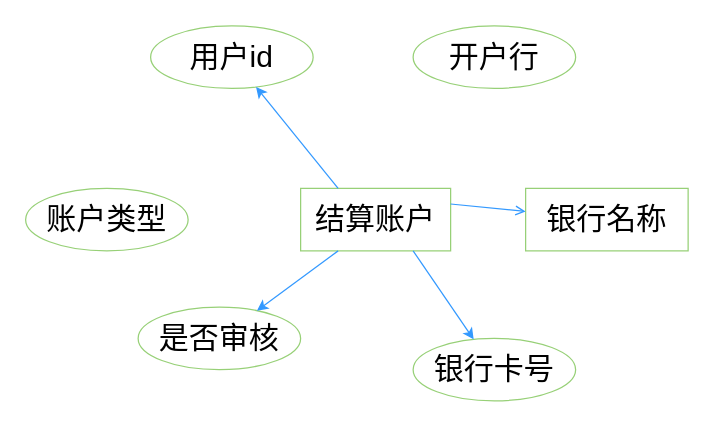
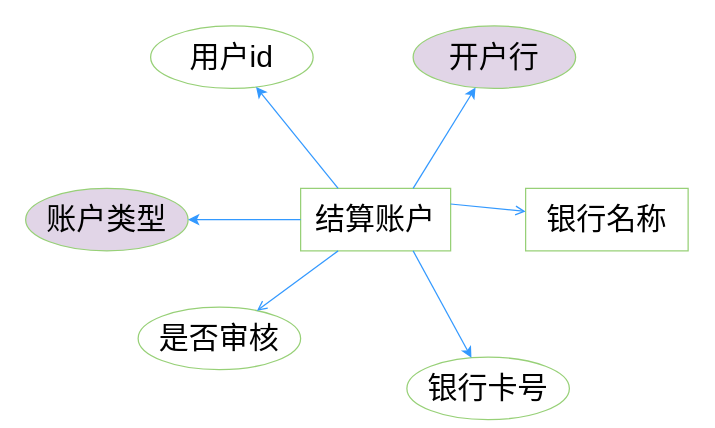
node "开户行": fillcolor #ffffff -> #e1d5e7
edge "结算账户" -> "开户行": added
node "账户类型": fillcolor #ffffff -> #e1d5e7
edge "结算账户" -> "账户类型": added
edge "结算账户" -> "是否审核": arrowhead classic -> open
node "银行卡号": moved (494, 369) -> (488, 388)
